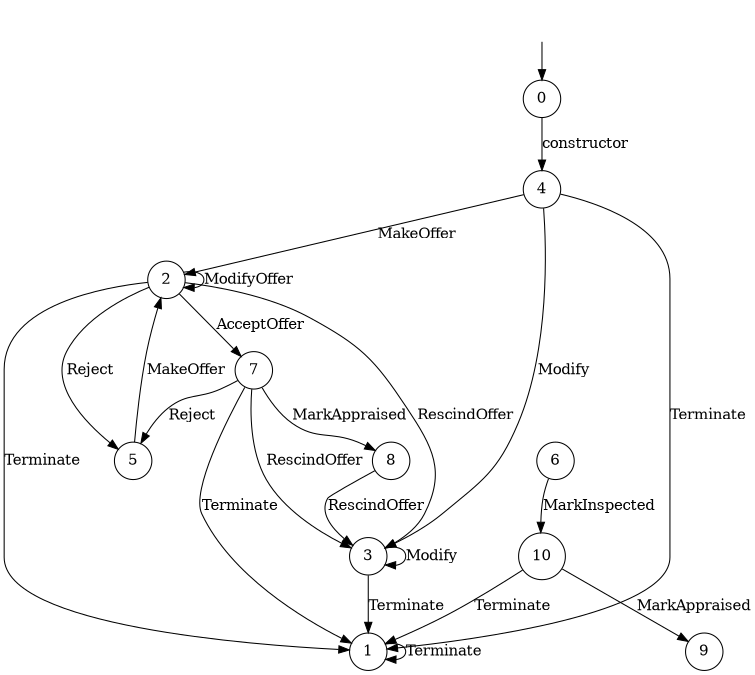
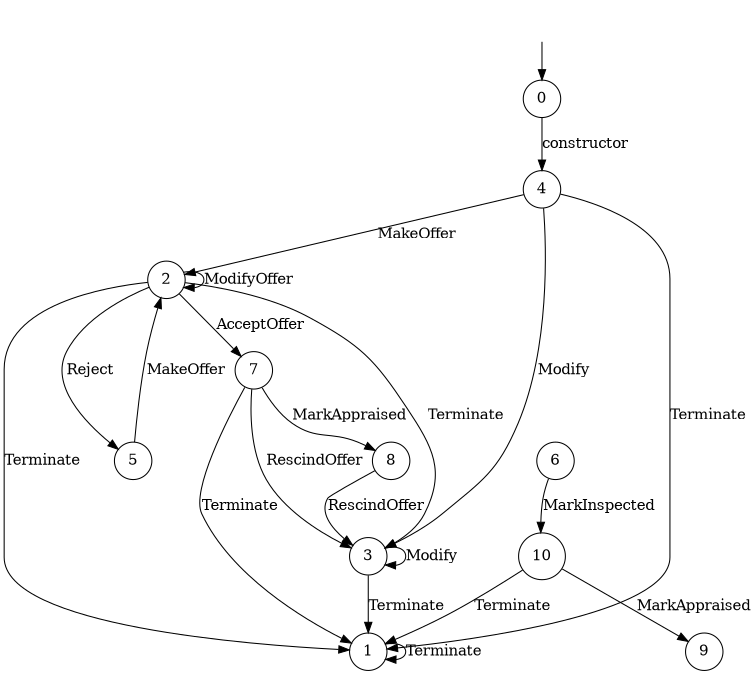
edge "7" -> "5": removed, label "Reject"
edge "2" -> "3": label "RescindOffer" -> "Terminate"
